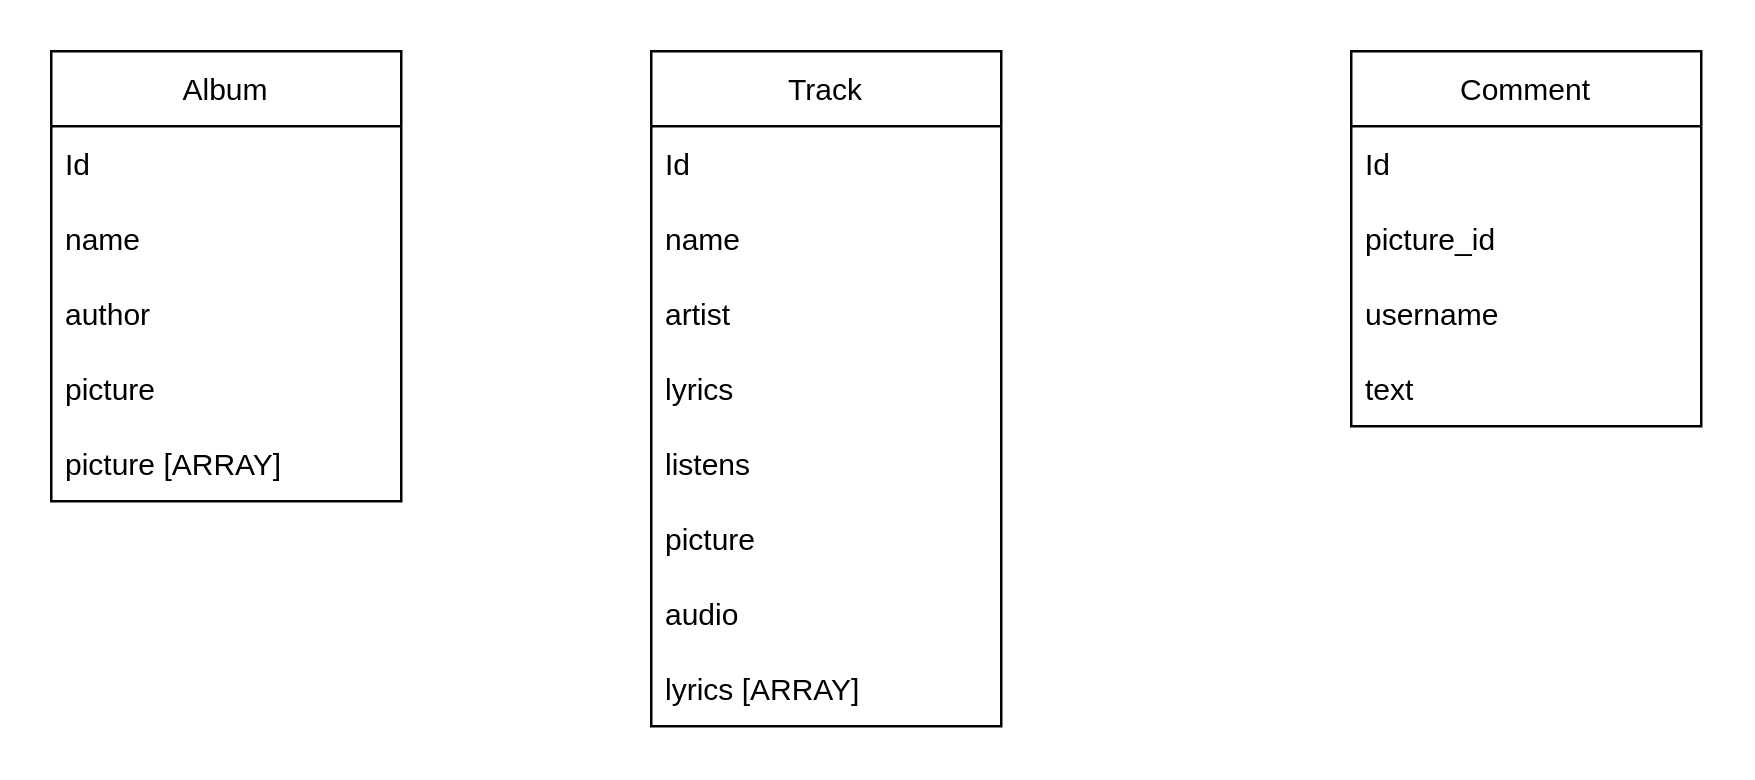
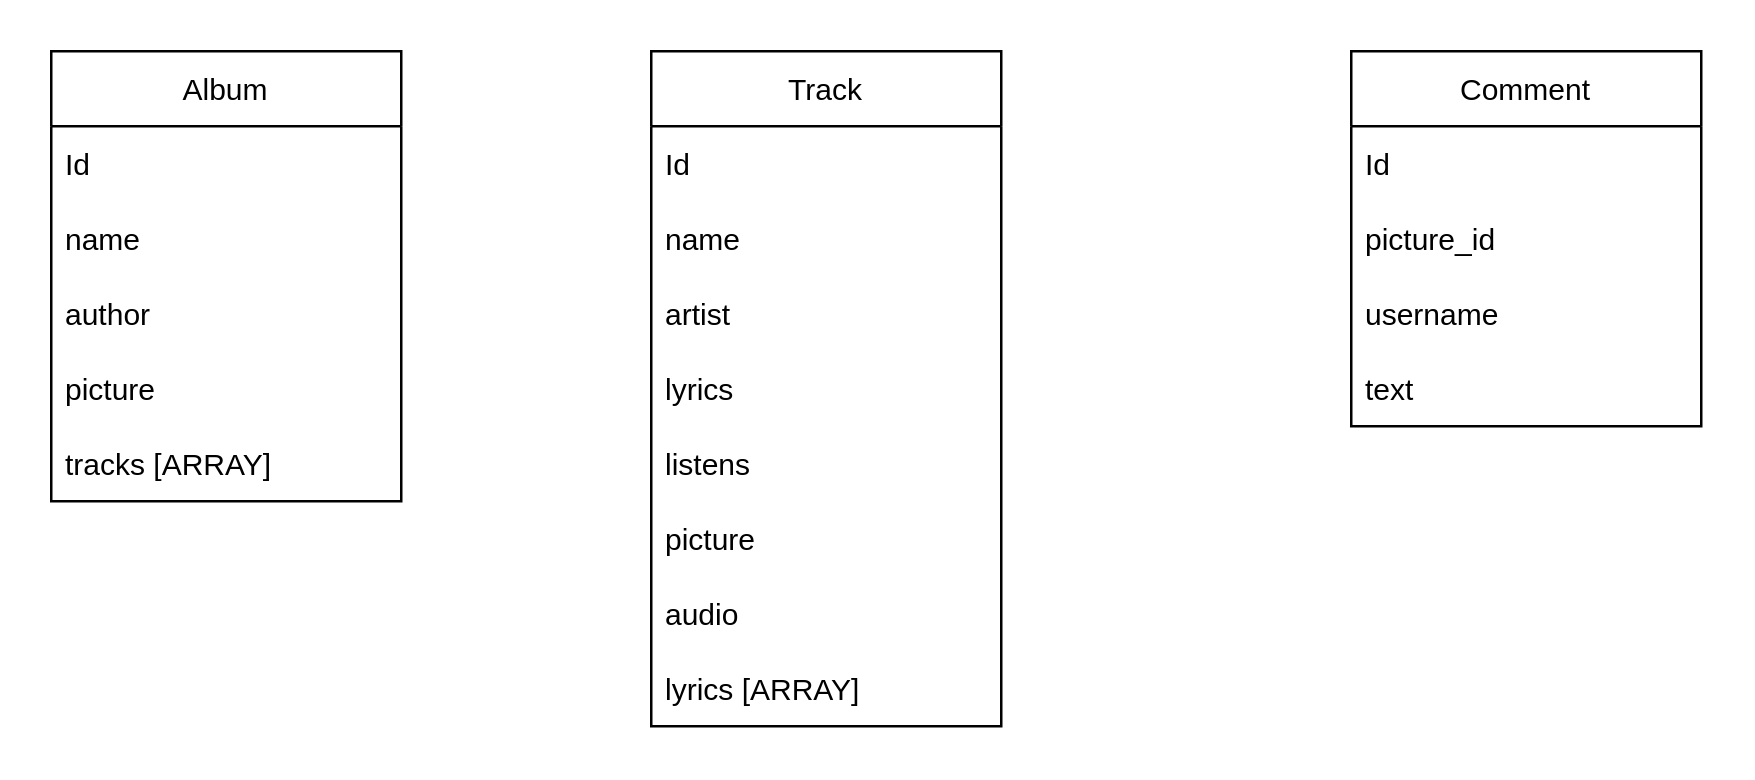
node "picture [ARRAY]": label "picture [ARRAY]" -> "tracks [ARRAY]"
